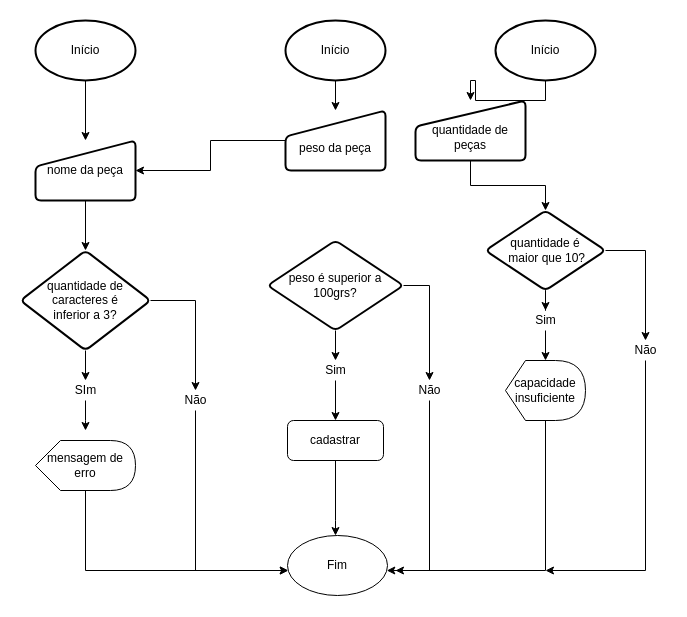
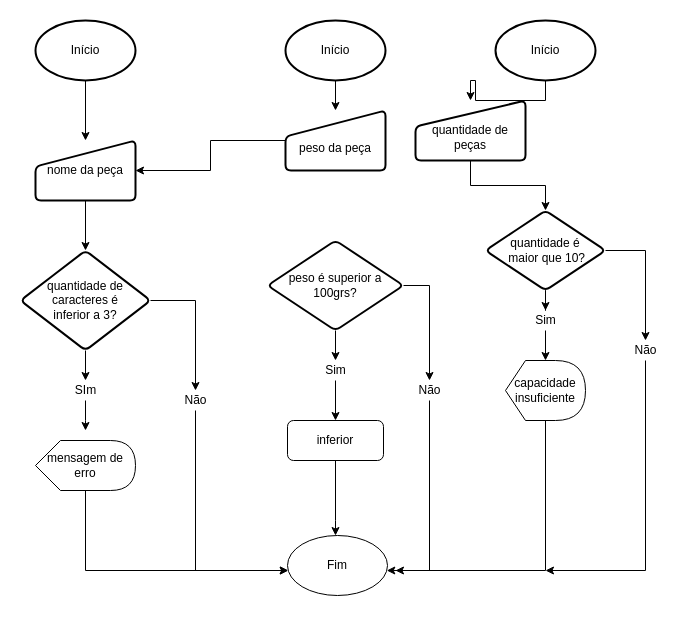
node "cadastrar": label "cadastrar" -> "inferior"
